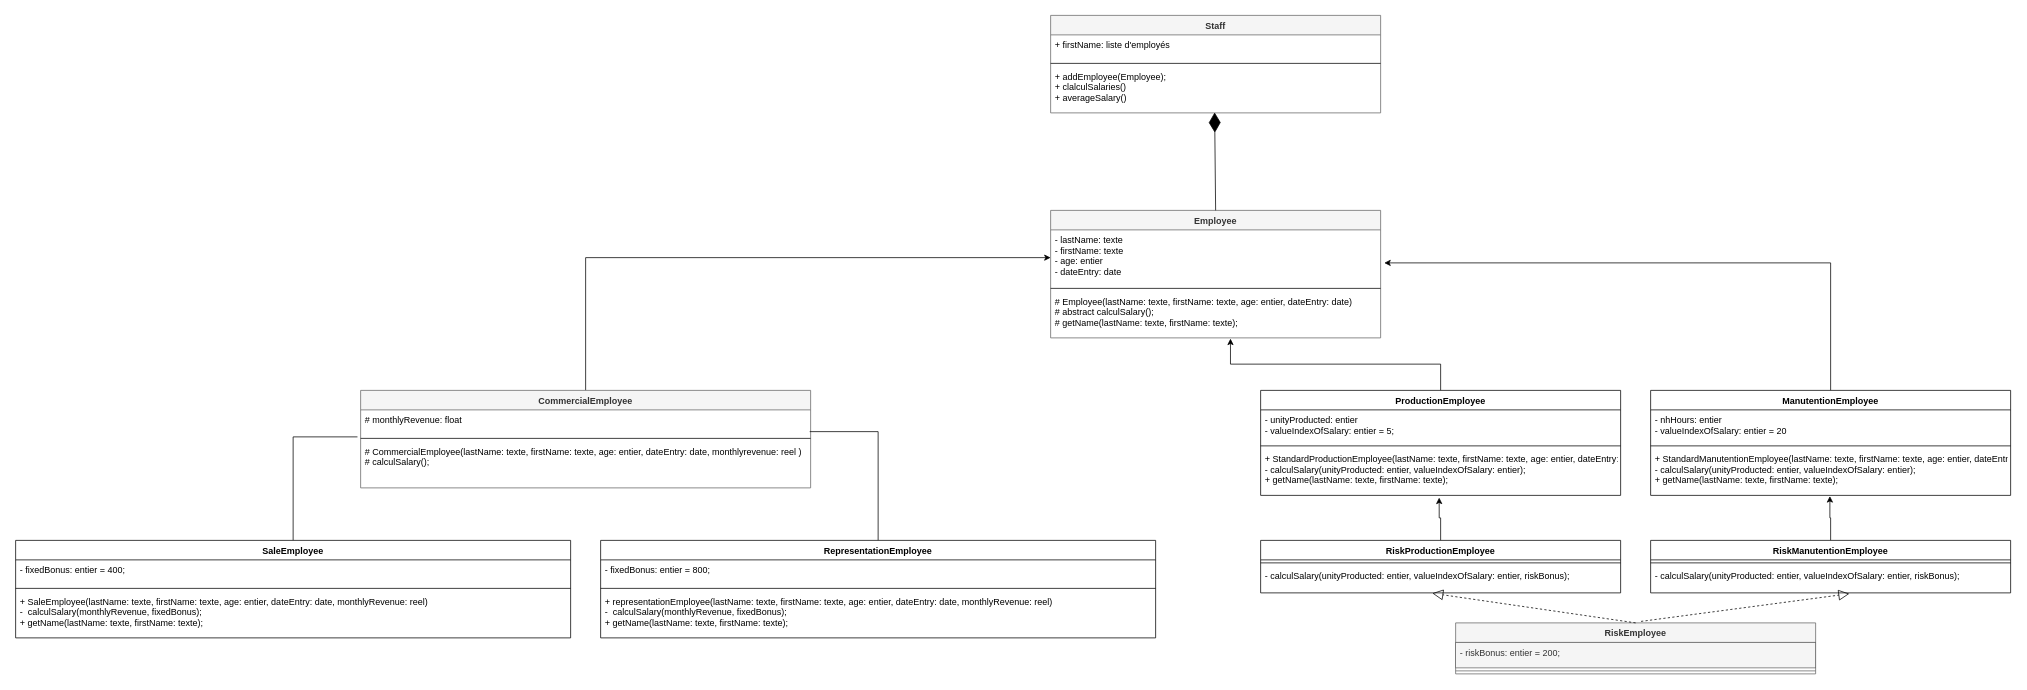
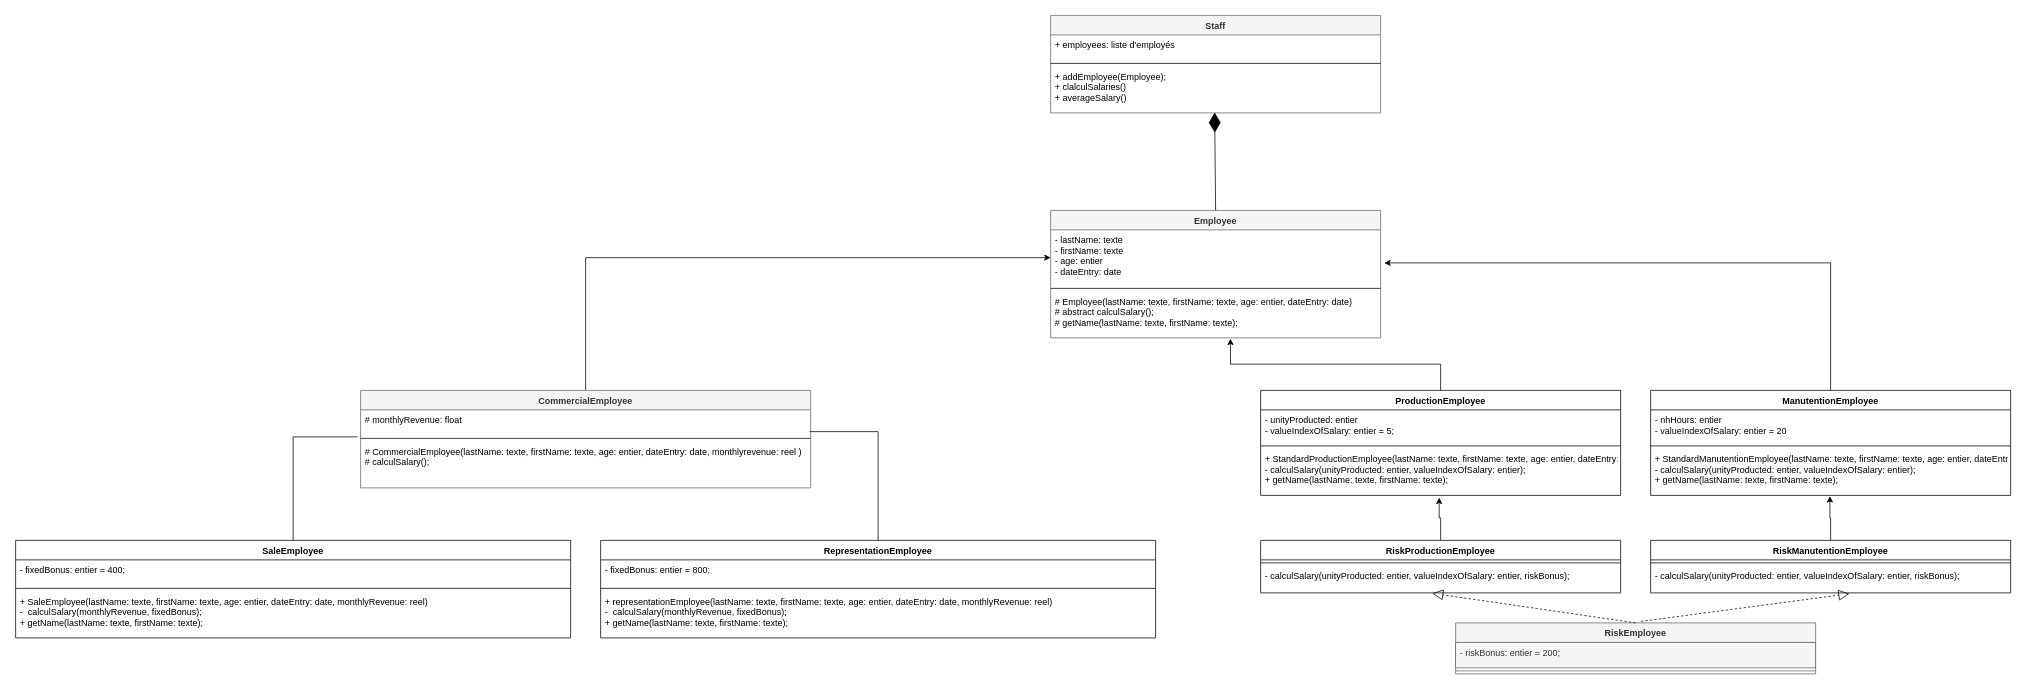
node "+ firstName: liste d'employés": label "+ firstName: liste d'employés" -> "+ employees: liste d'employés"
